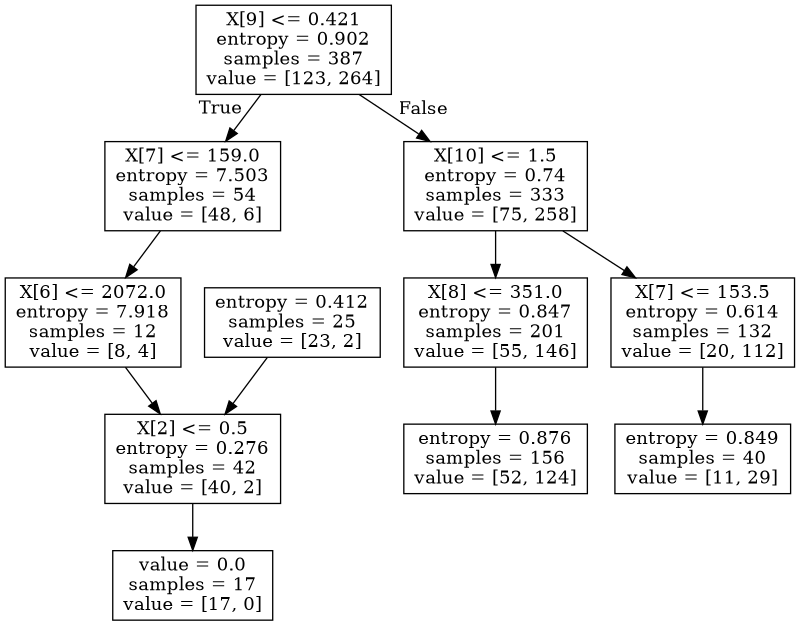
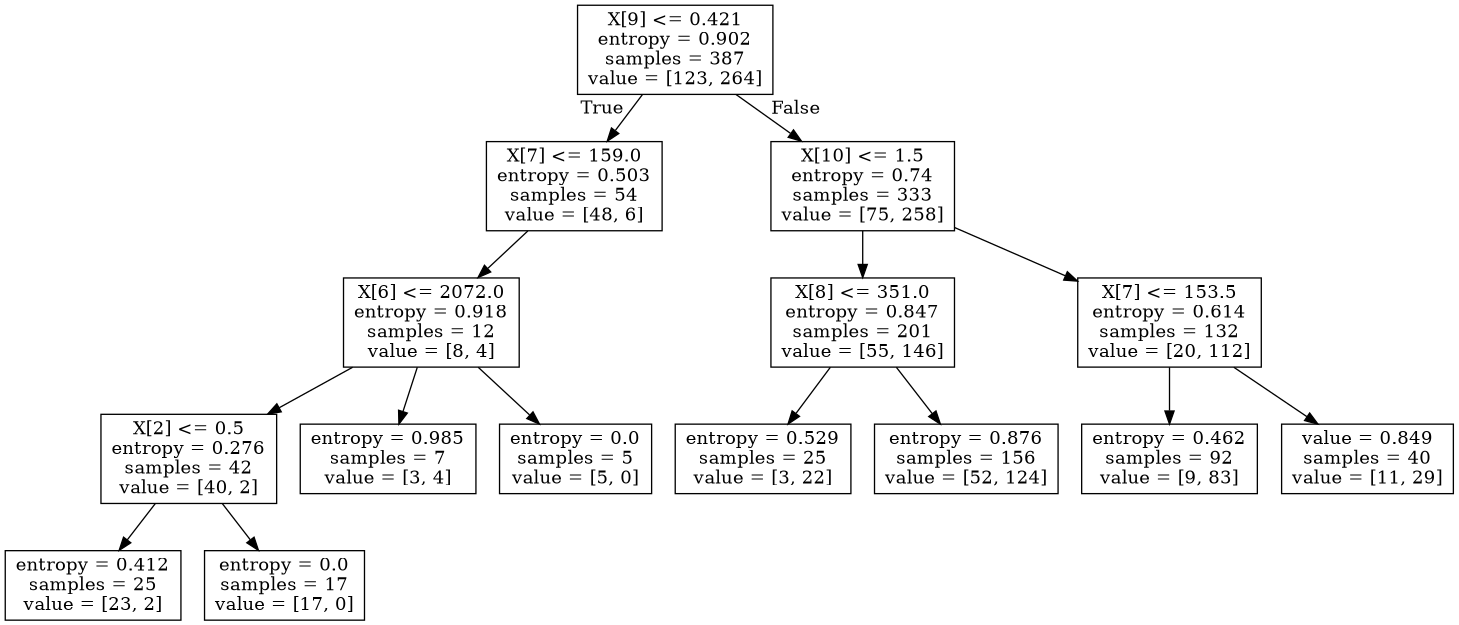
node "X[7] <= 159.0 entropy = 7.503 samples = 54 value = [48, 6]": label "X[7] <= 159.0 entropy = 7.503 samples = 54 value = [48, 6]" -> "X[7] <= 159.0 entropy = 0.503 samples = 54 value = [48, 6]"
node "X[6] <= 2072.0 entropy = 7.918 samples = 12 value = [8, 4]": label "X[6] <= 2072.0 entropy = 7.918 samples = 12 value = [8, 4]" -> "X[6] <= 2072.0 entropy = 0.918 samples = 12 value = [8, 4]"
edge "entropy = 0.412 samples = 25 value = [23, 2]" -> "X[2] <= 0.5 entropy = 0.276 samples = 42 value = [40, 2]": reversed
node "entropy = 0.985 samples = 7 value = [3, 4]": added
node "entropy = 0.0 samples = 5 value = [5, 0]": added
node "entropy = 0.849 samples = 40 value = [11, 29]": label "entropy = 0.849 samples = 40 value = [11, 29]" -> "value = 0.849 samples = 40 value = [11, 29]"
node "entropy = 0.529 samples = 25 value = [3, 22]": added
node "entropy = 0.462 samples = 92 value = [9, 83]": added
node "value = 0.0 samples = 17 value = [17, 0]": label "value = 0.0 samples = 17 value = [17, 0]" -> "entropy = 0.0 samples = 17 value = [17, 0]"
